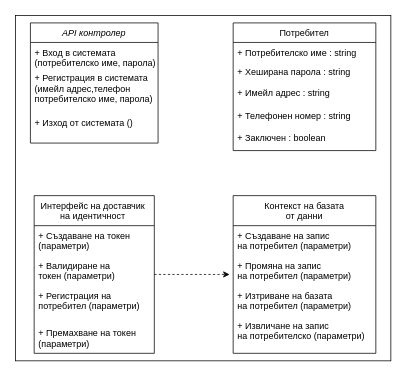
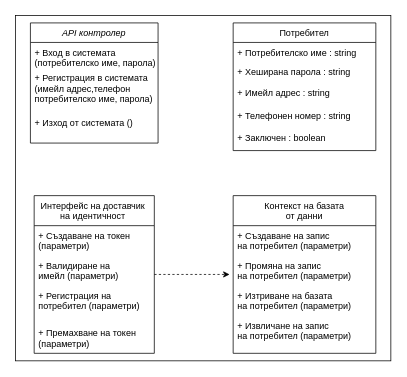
node "+ Валидиране на токен (параметри)": label "+ Валидиране на токен (параметри)" -> "+ Валидиране на имейл (параметри)"
node "+ Извличане на запис на потребителско (параметри)": label "+ Извличане на запис на потребителско (параметри)" -> "+ Извличане на запис на потребител (параметри)"
